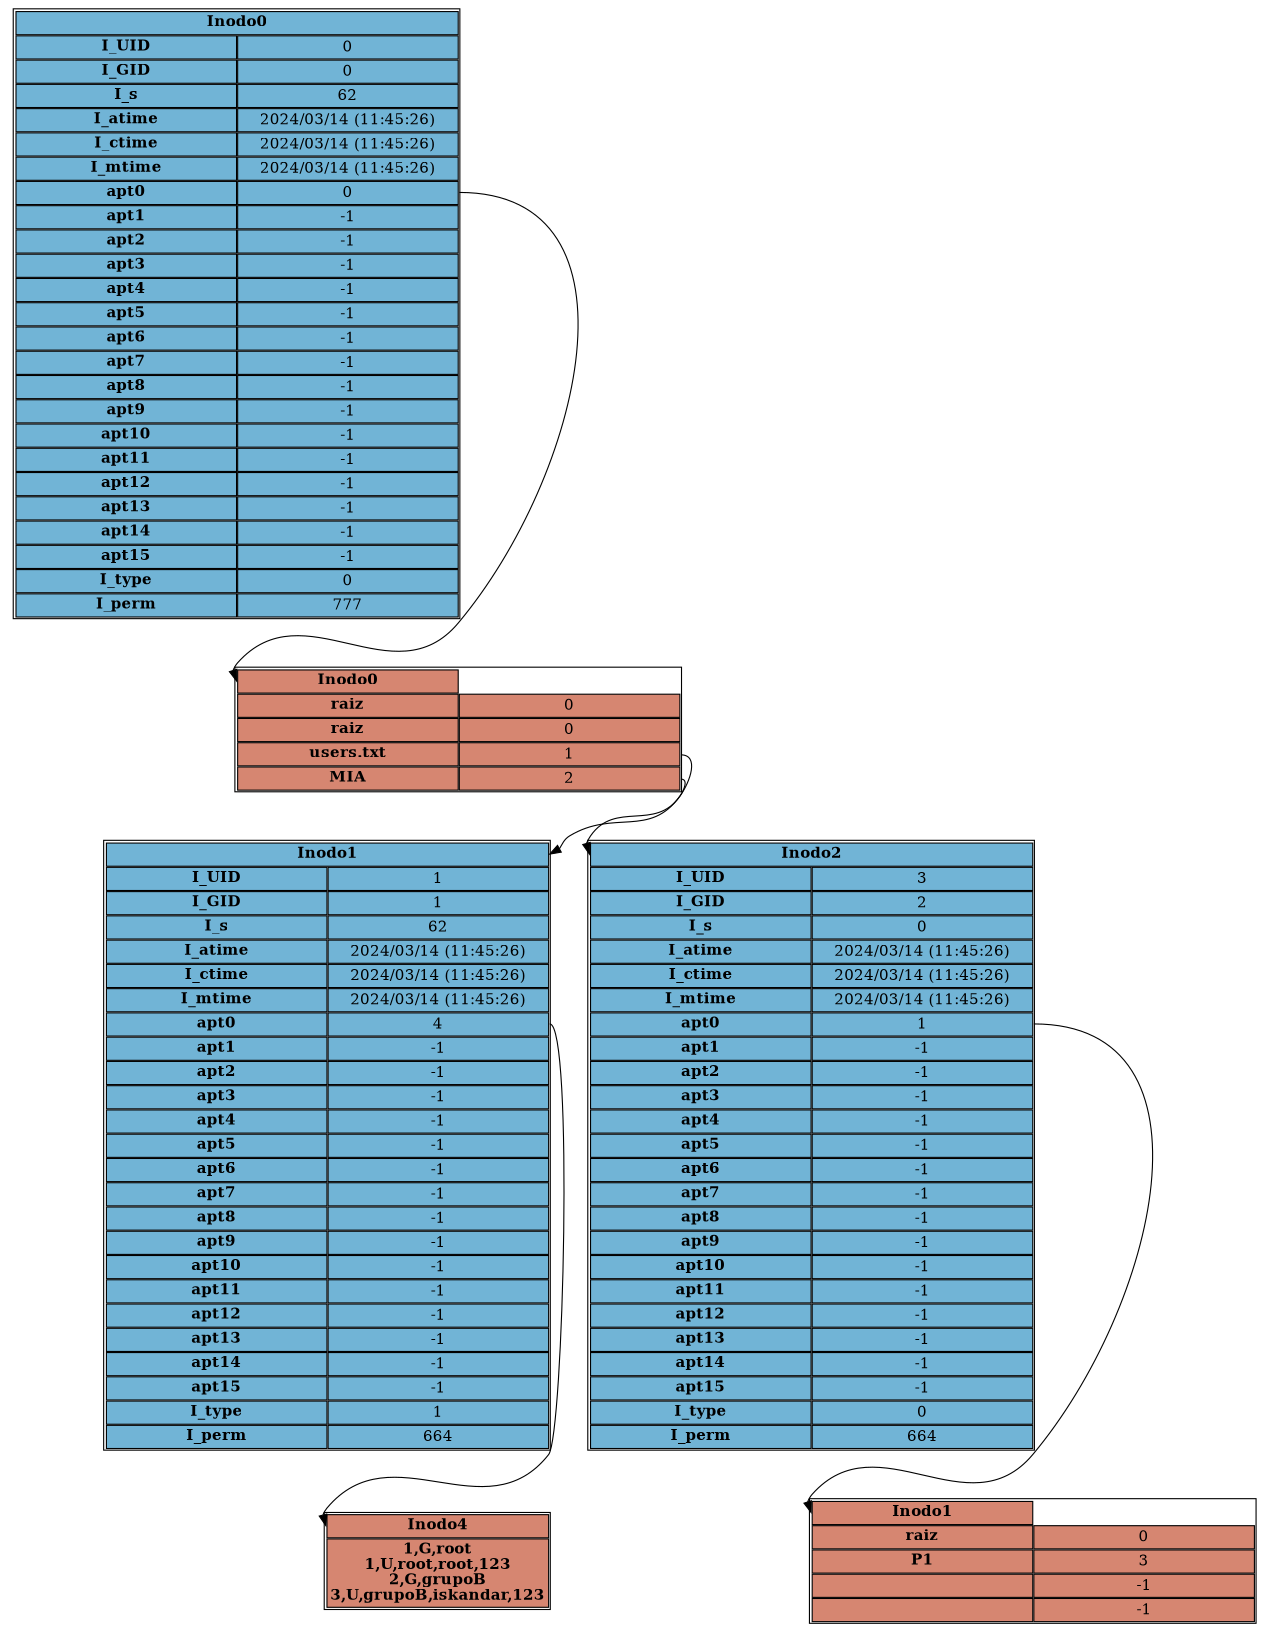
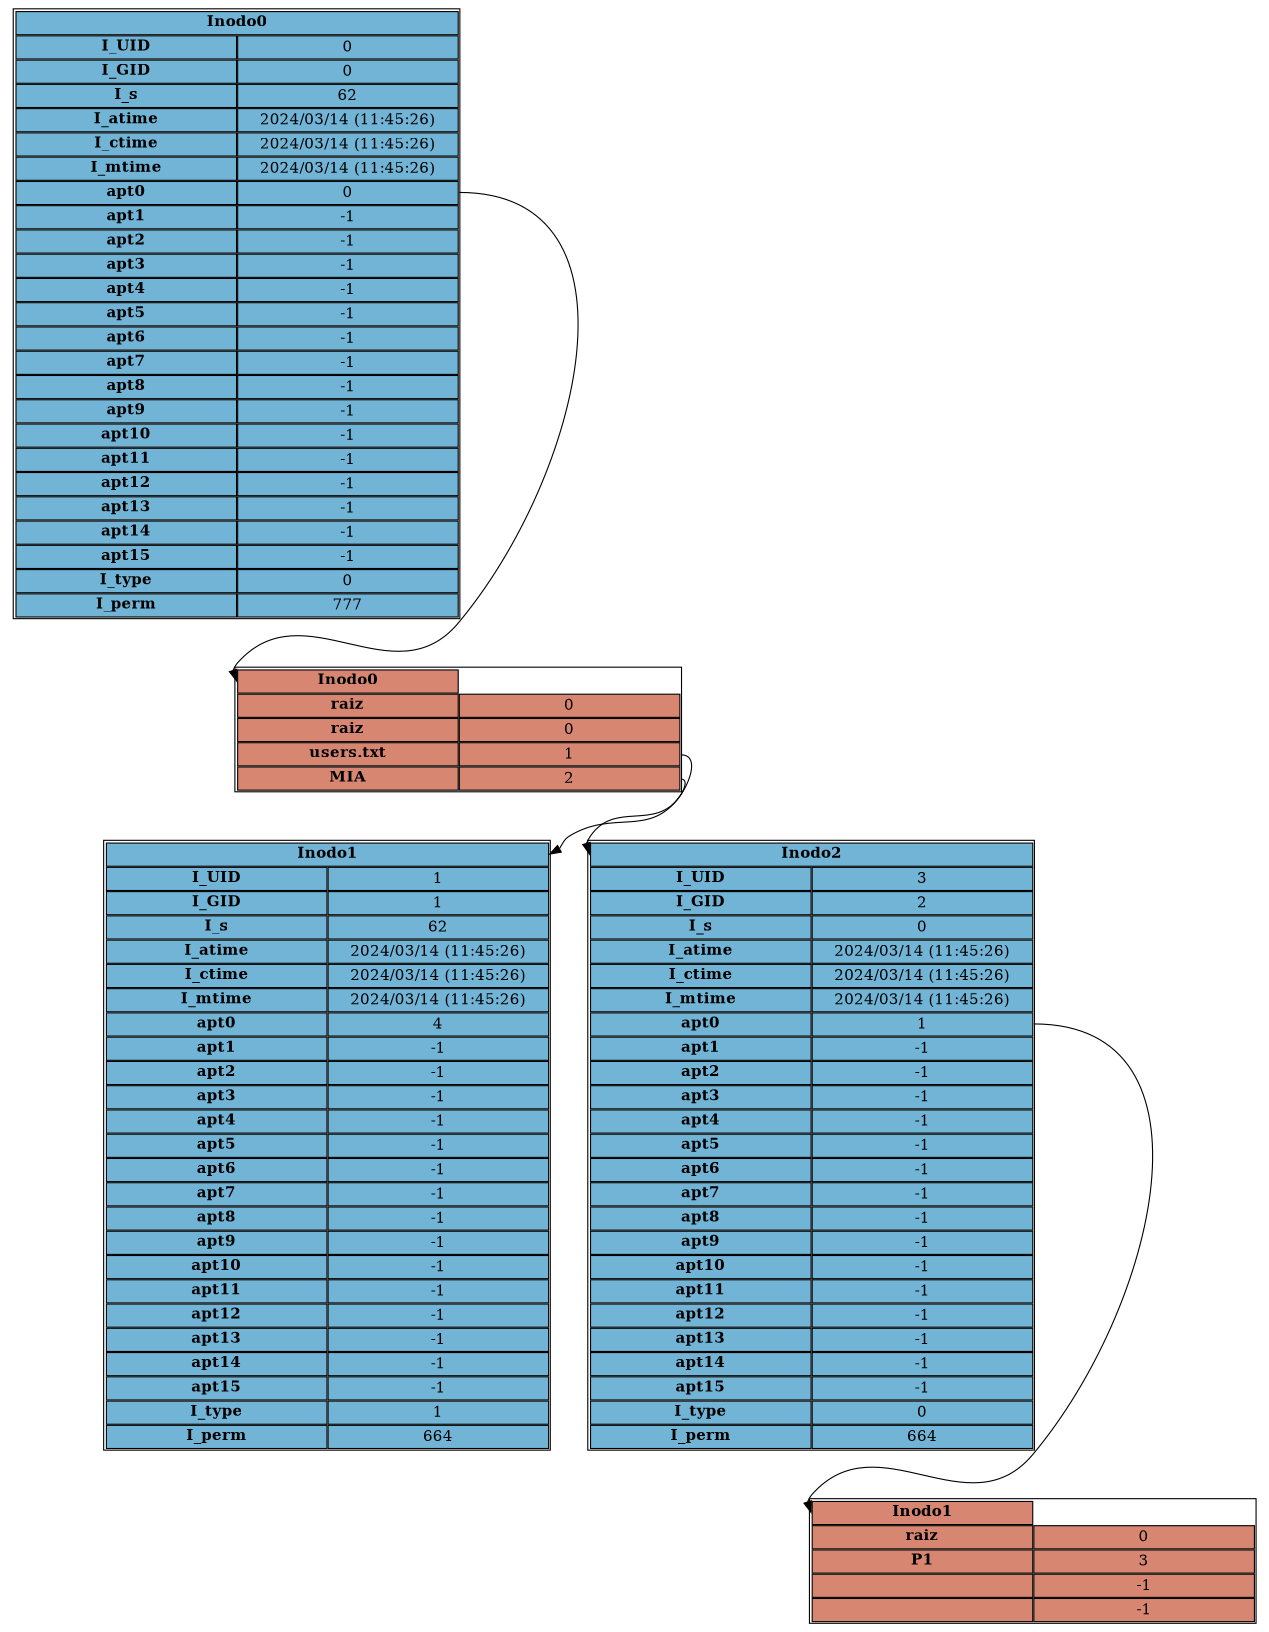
node "Inodo4": removed
